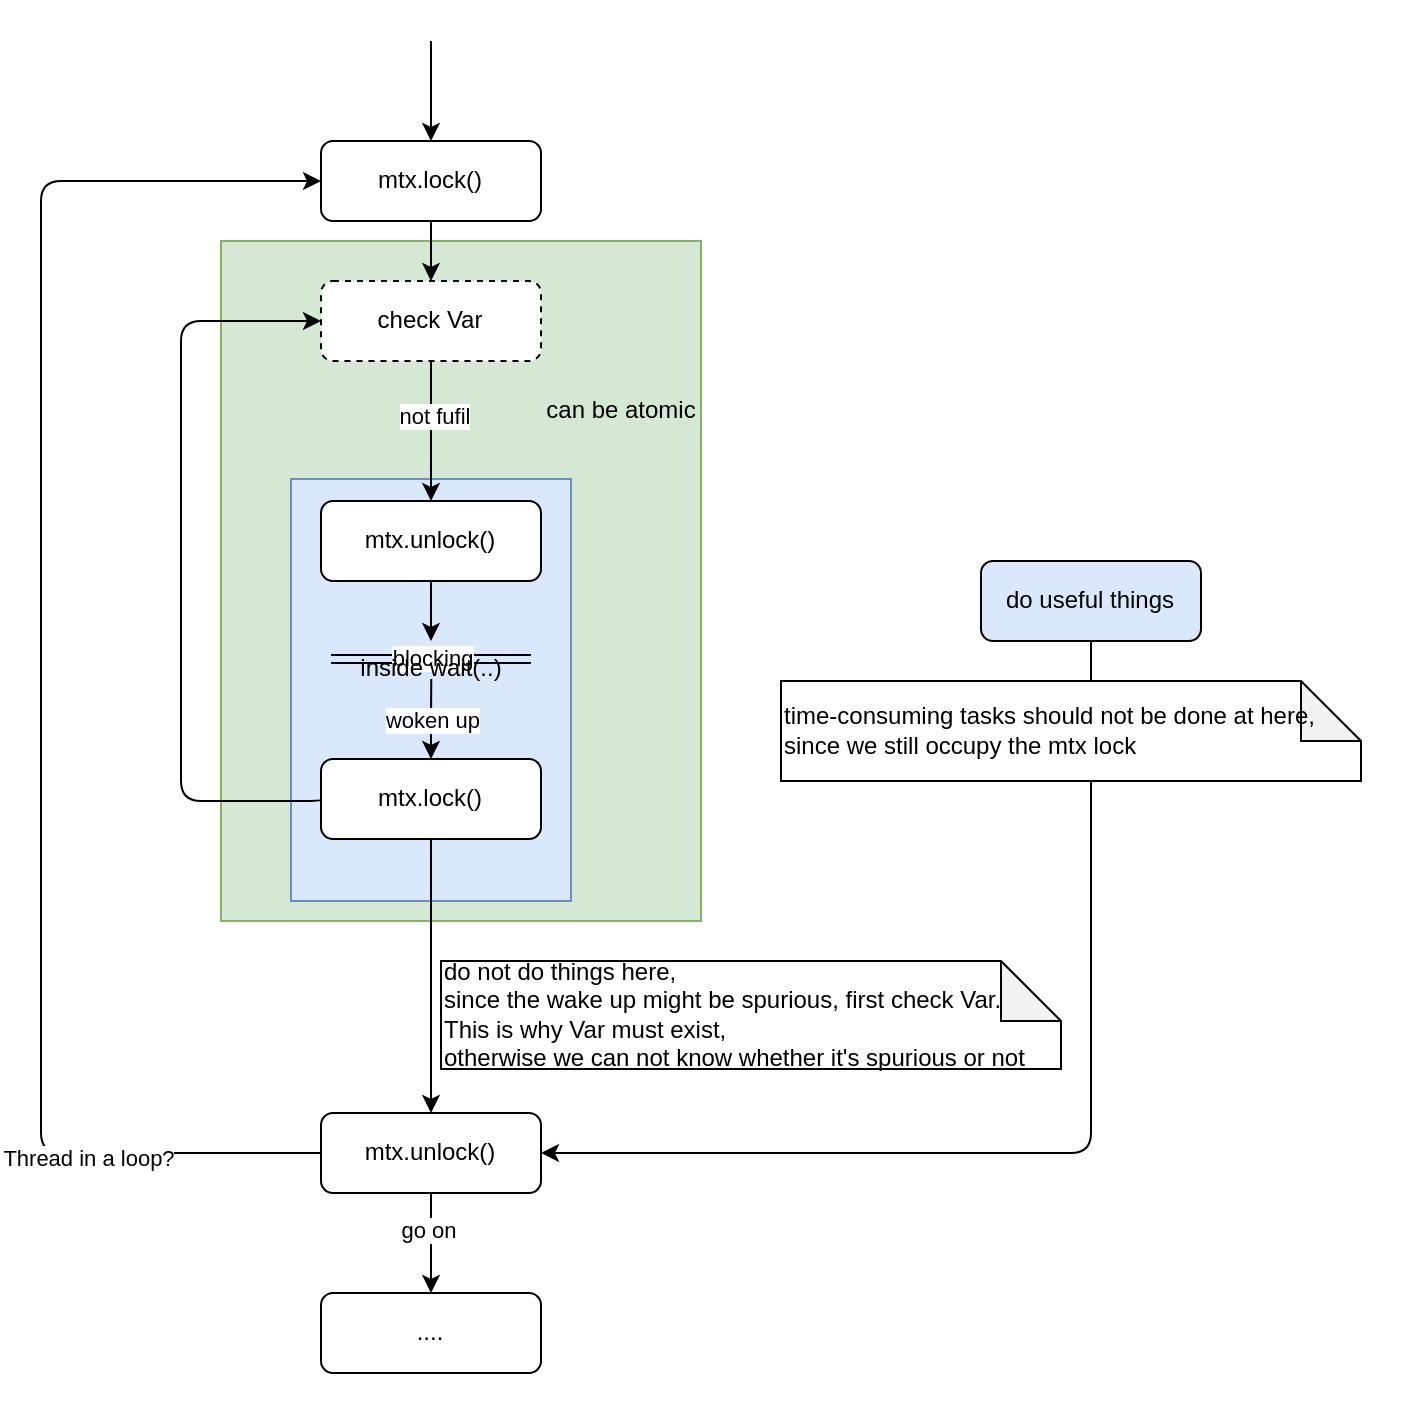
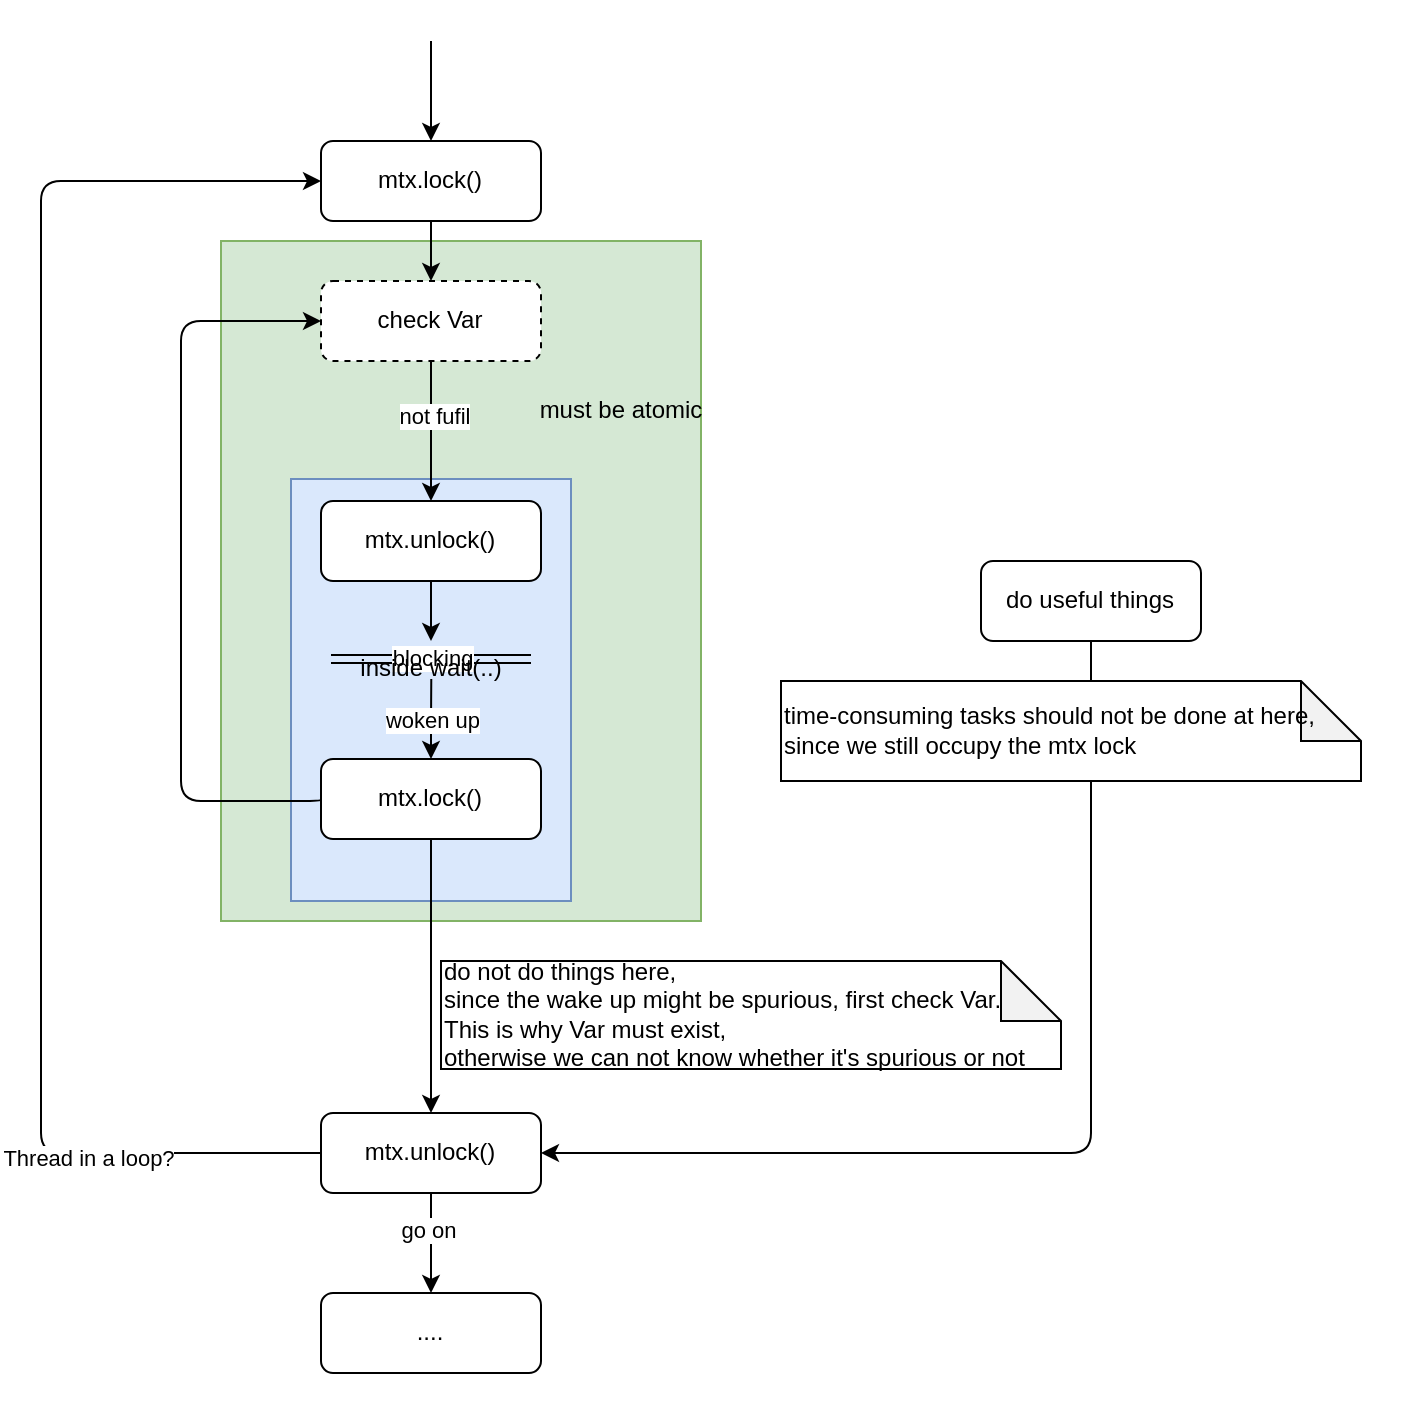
node "can be atomic": label "can be atomic" -> "must be atomic"
node "do useful things": fillcolor #dae8fc -> #ffffff
